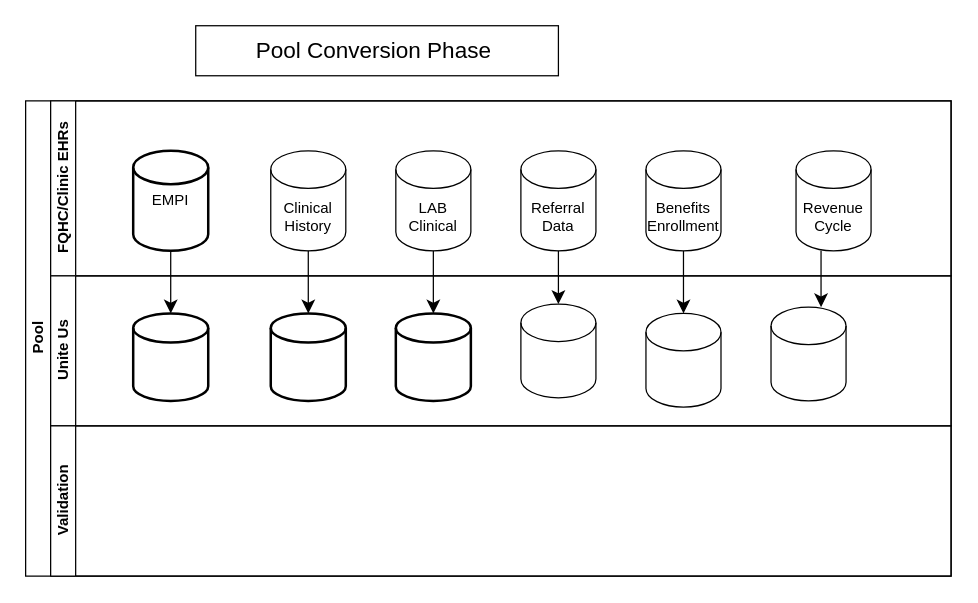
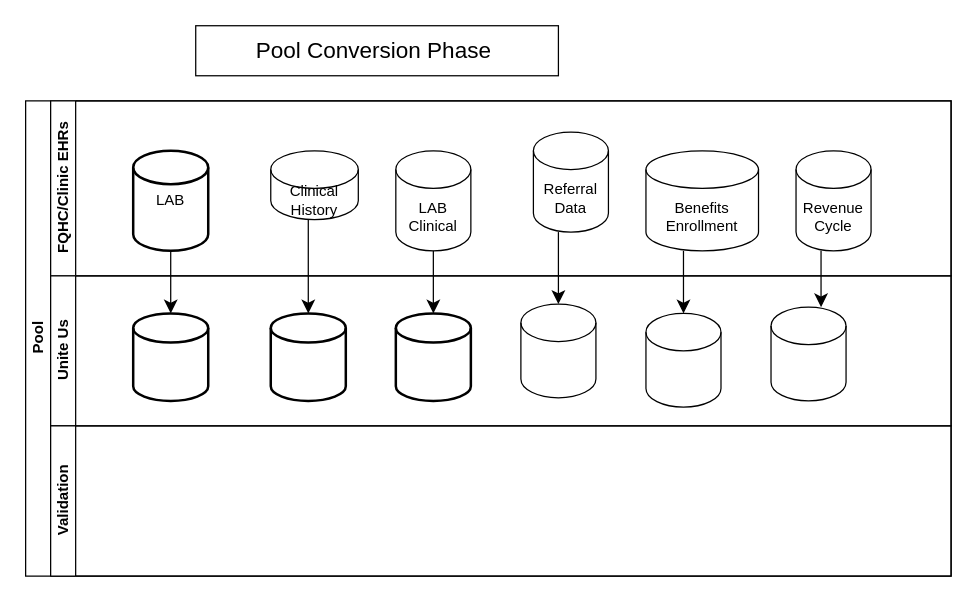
node "EMPI": label "EMPI" -> "LAB"
node "Clinical History": size 75x100 -> 88x69
node "Referral Data": moved (558, 201) -> (571, 182)
node "Benefits Enrollment": size 75x100 -> 113x100
